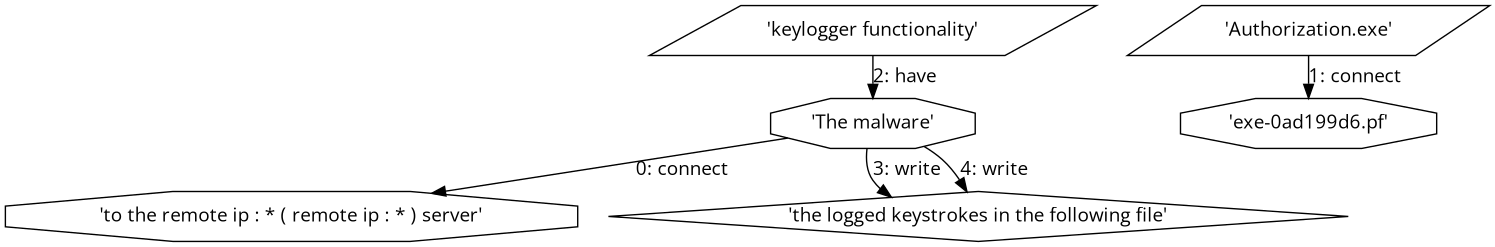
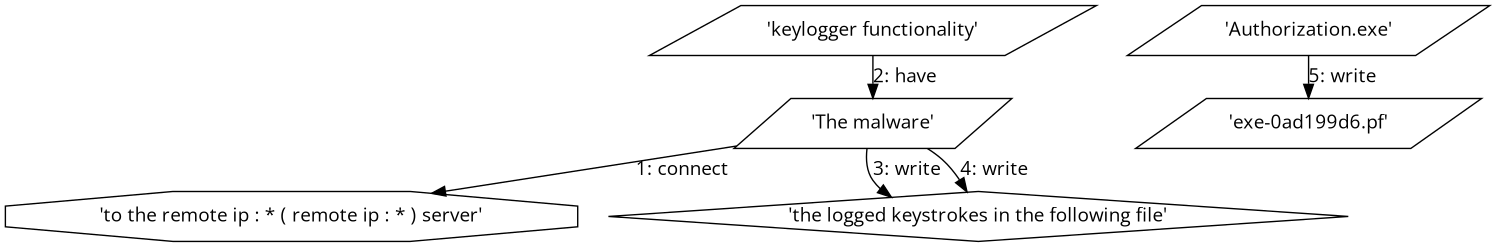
edge "'Authorization.exe'" -> "'exe-0ad199d6.pf'": label "1: connect" -> "5: write"
node "'The malware'": shape octagon -> parallelogram
node "'exe-0ad199d6.pf'": shape octagon -> parallelogram
edge "'The malware'" -> "'to the remote ip : * ( remote ip : * ) server'": label "0: connect" -> "1: connect"
